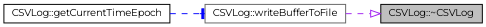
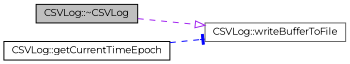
edge "CSVLog::writeBufferToFile" -> "CSVLog::~CSVLog": reversed
